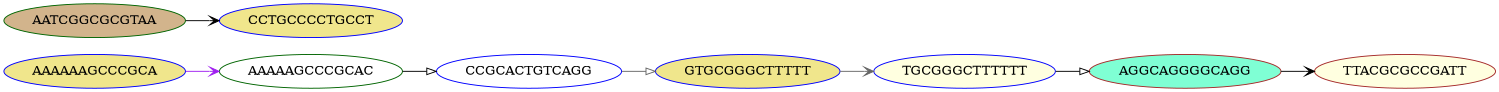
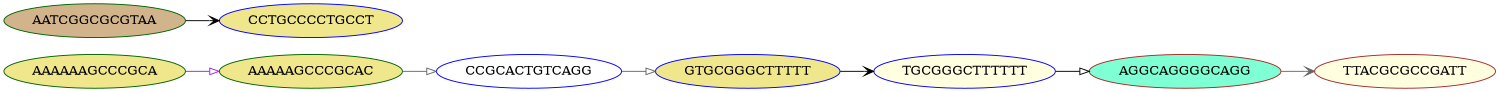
node "AAAAAAGCCCGCA": color blue -> darkgreen
edge "AAAAAAGCCCGCA" -> "AAAAAGCCCGCAC": arrowhead vee -> onormal
node "AAAAAGCCCGCAC": fillcolor white -> khaki
edge "AAAAAGCCCGCAC" -> "CCGCACTGTCAGG": color black -> gray40
edge "GTGCGGGCTTTTT" -> "TGCGGGCTTTTTT": color gray40 -> black
edge "AGGCAGGGGCAGG" -> "TTACGCGCCGATT": color black -> gray40
